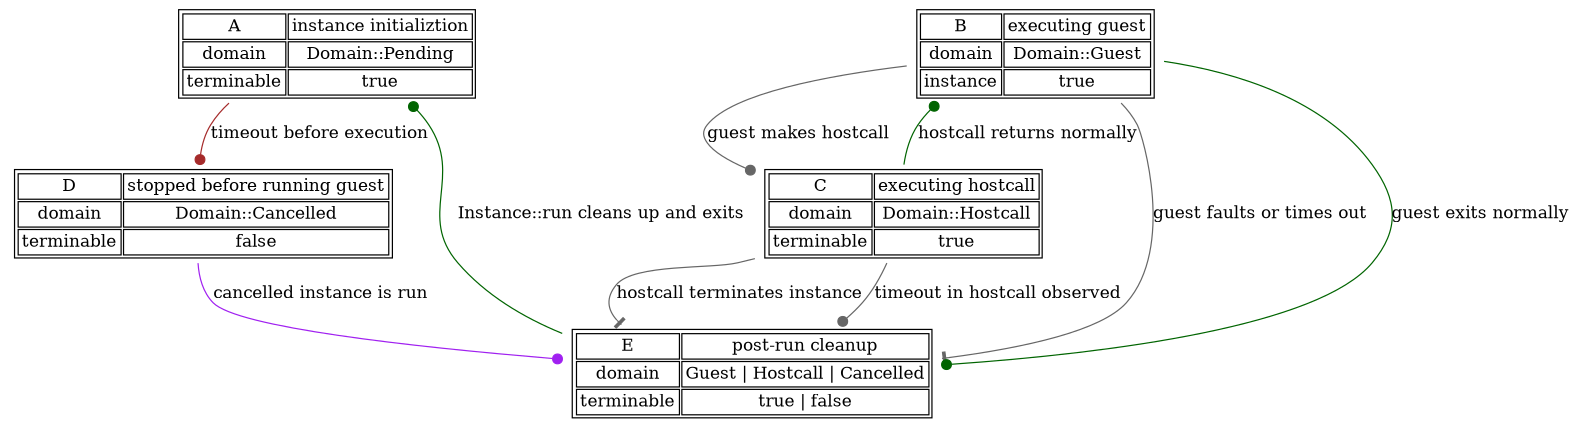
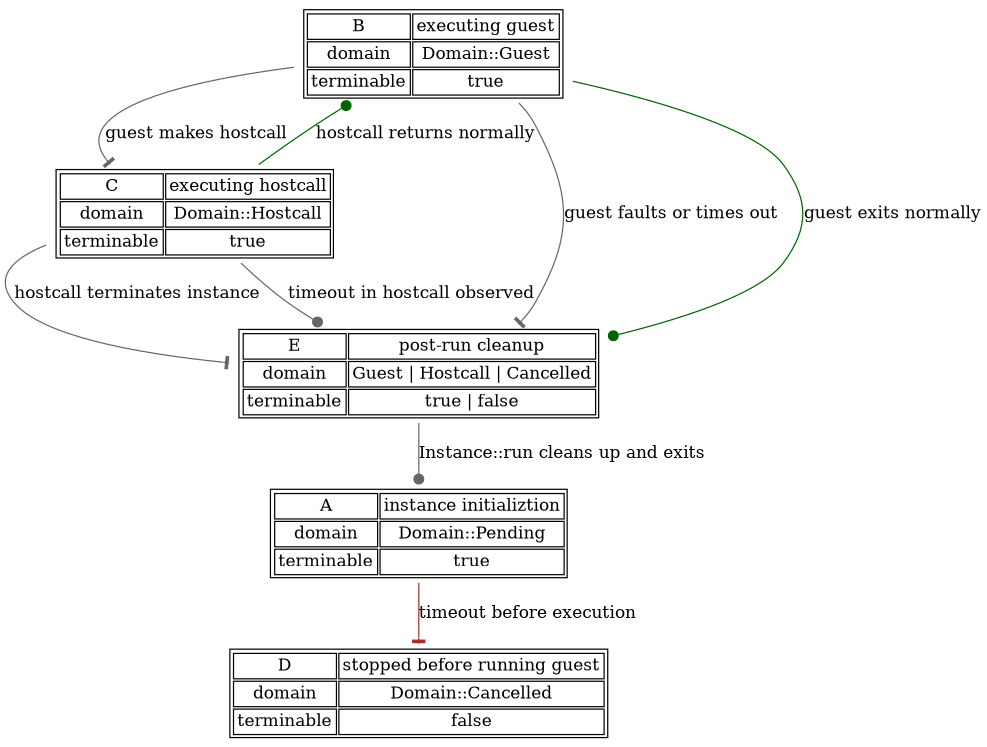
node "B": text "instance" -> "terminable"
edge "B" -> "C": arrowhead dot -> tee
edge "A" -> "D": arrowhead dot -> tee
edge "E" -> "A": color darkgreen -> gray40
edge "D" -> "E": removed, label "cancelled instance is run"
